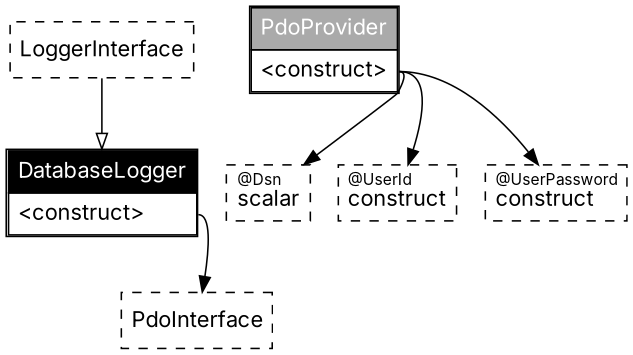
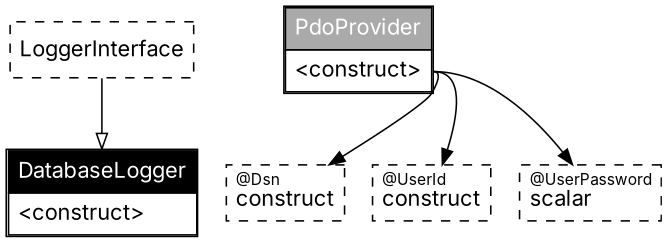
node "@Dsn": text "scalar" -> "construct"
node "@UserPassword": text "construct" -> "scalar"
node "PdoInterface": removed
